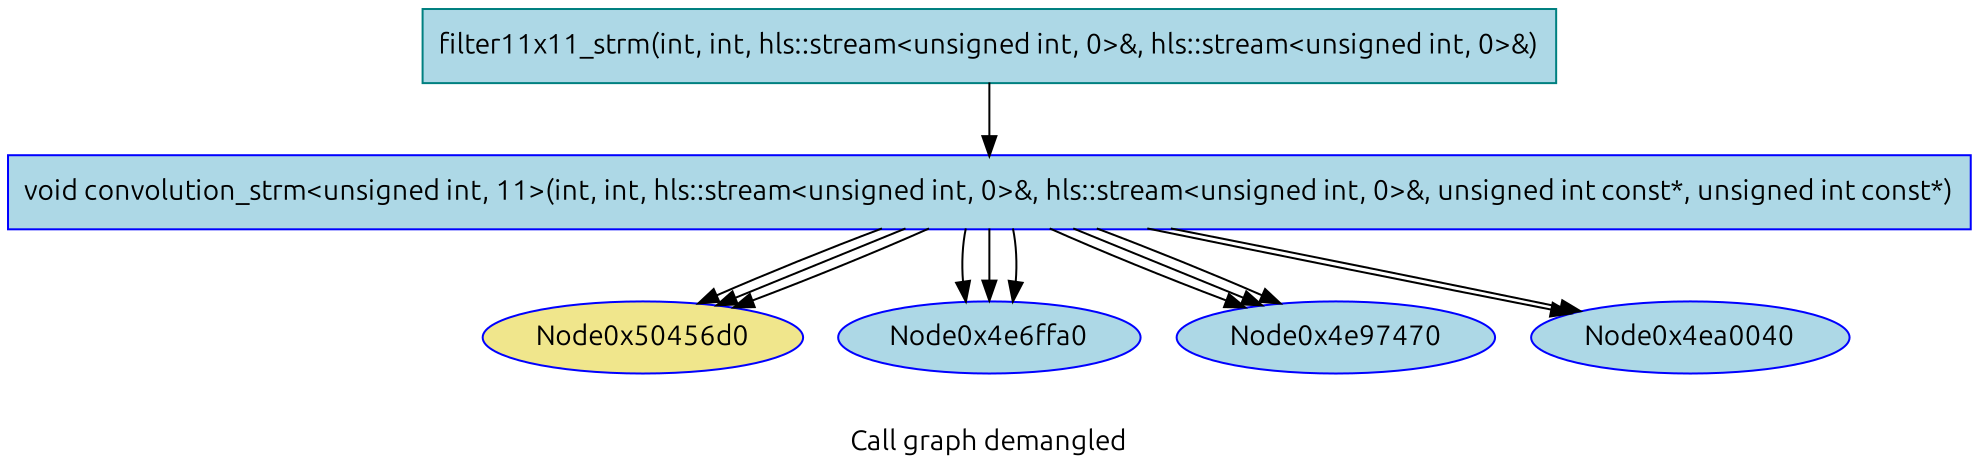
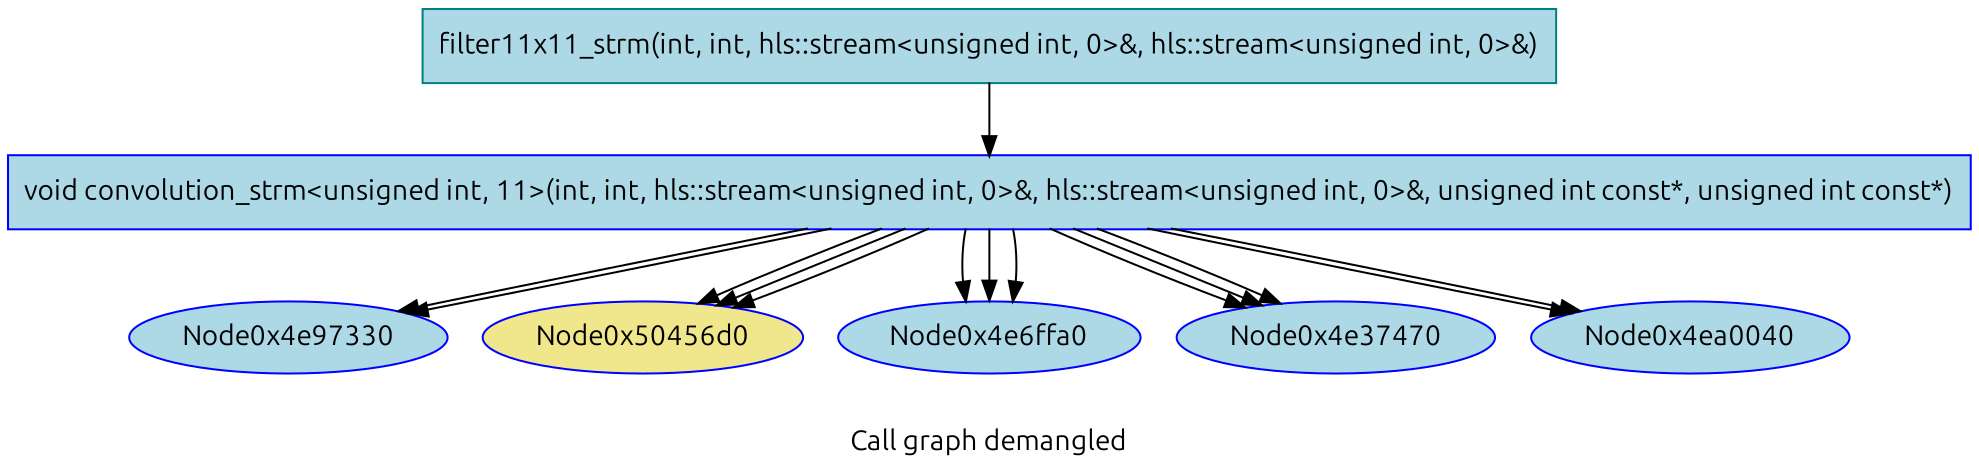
node "Node0x4e97330": added
node "Node0x4e97470": label "Node0x4e97470" -> "Node0x4e37470"
